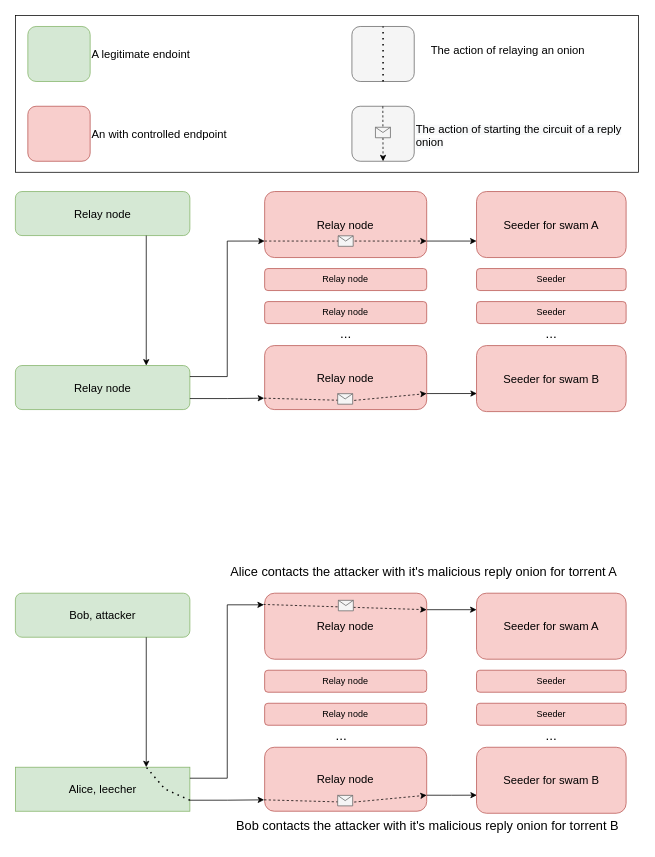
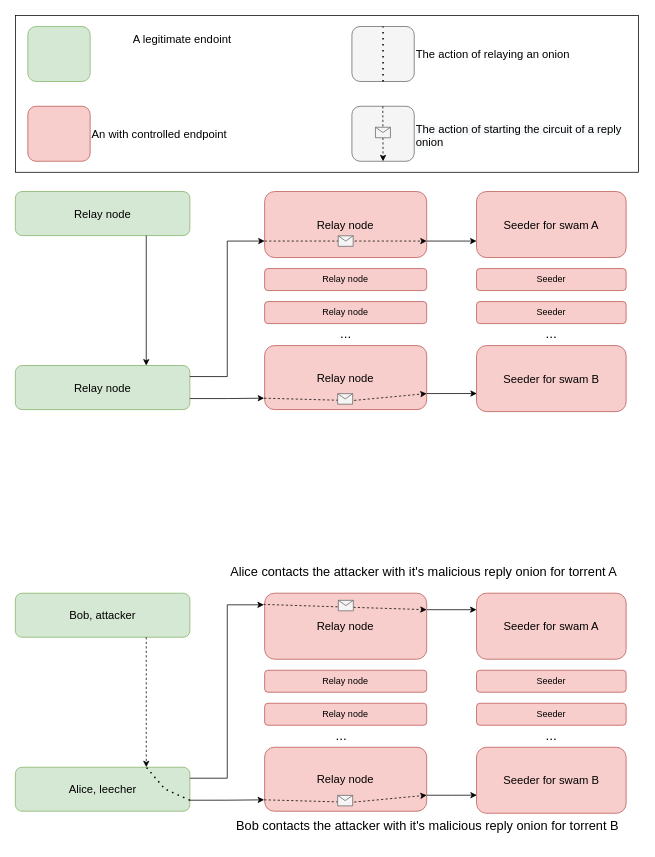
node "The action of relaying an onion": moved (512, 50) -> (497, 54)
node "A legitimate endoint": moved (146, 54) -> (188, 39)
edge "Bob, attacker" -> "Alice, leecher": style solid -> dashed
node "Alice, leecher": shape rectangle -> rounded rectangle
